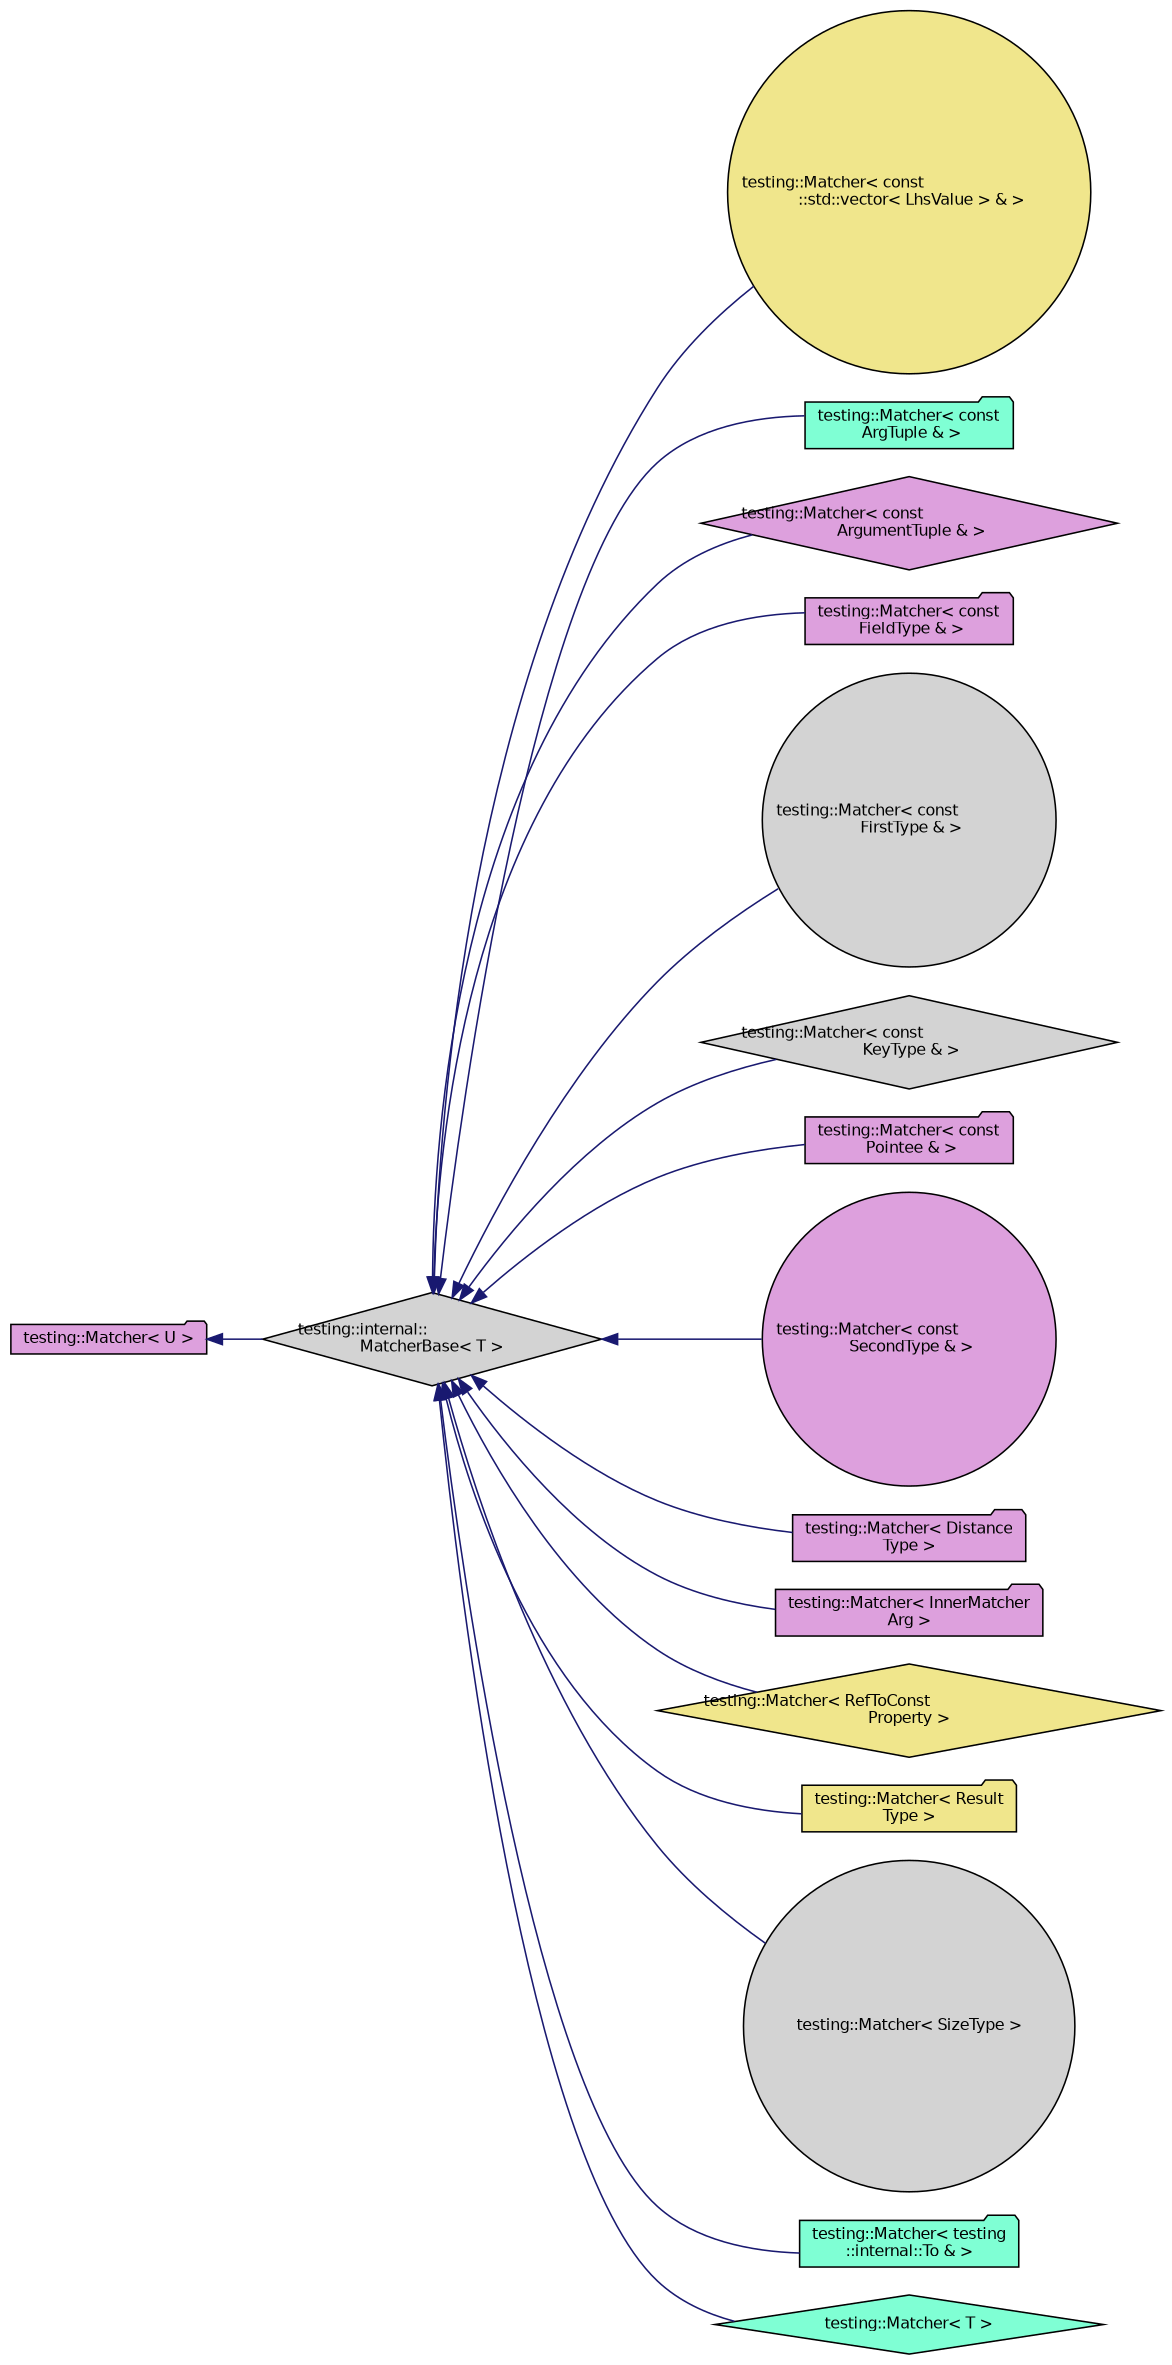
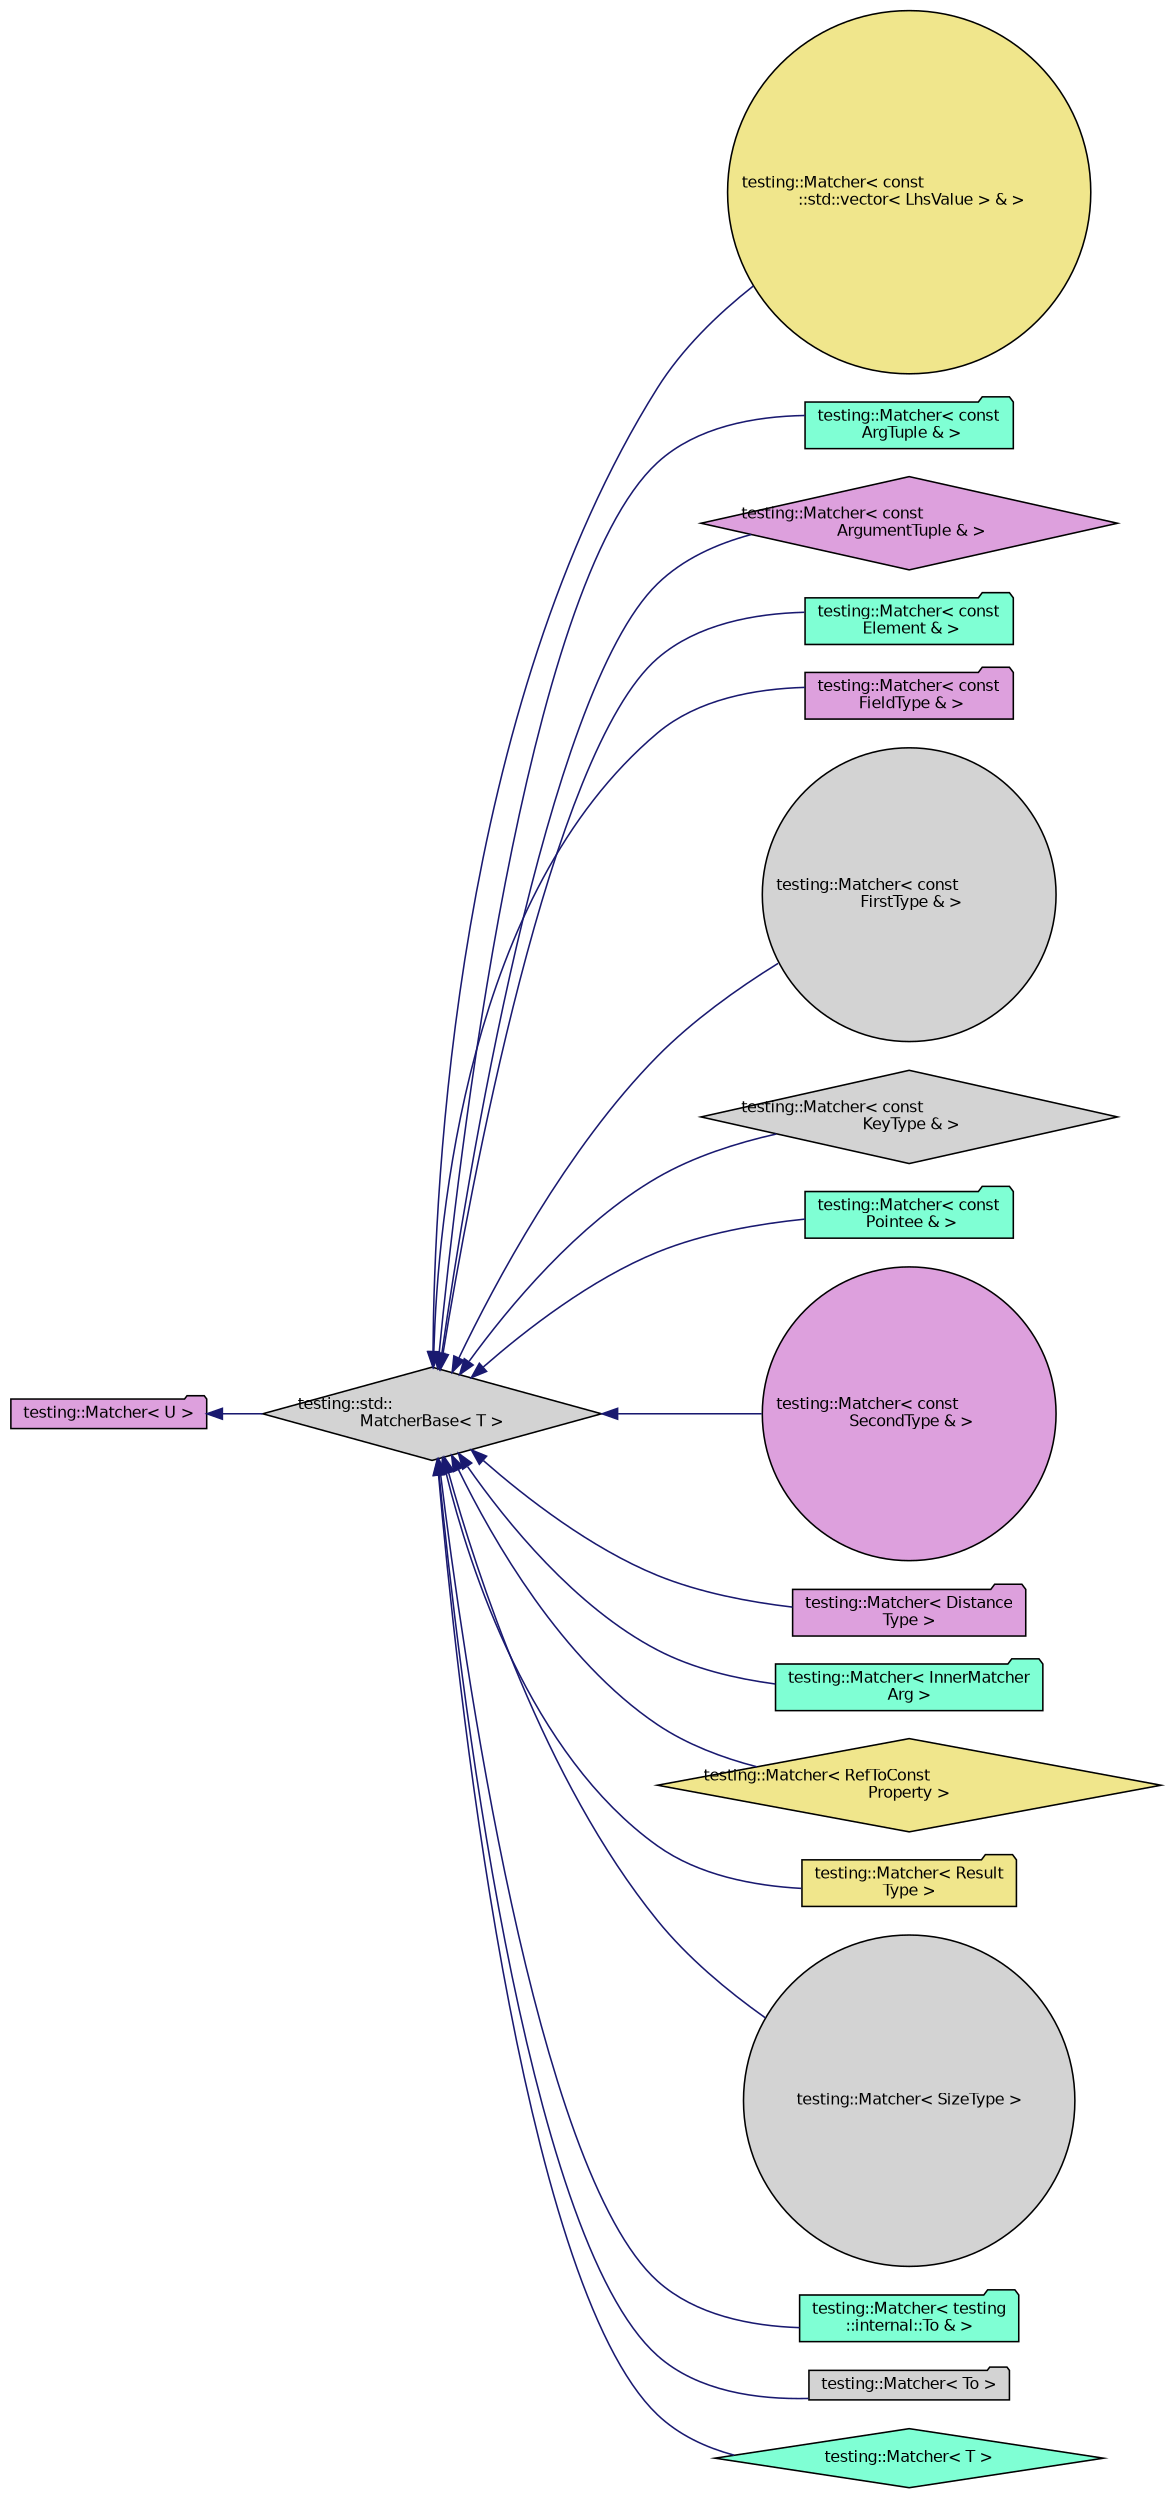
node "testing::Matcher< const Element & >": added
node "testing::Matcher< const Pointee & >": fillcolor plum -> aquamarine
node "testing::internal:: MatcherBase< T >": label "testing::internal:: MatcherBase< T >" -> "testing::std:: MatcherBase< T >"
node "testing::Matcher< InnerMatcher Arg >": fillcolor plum -> aquamarine
node "testing::Matcher< To >": added
